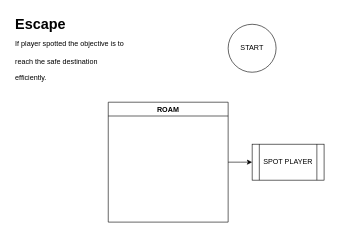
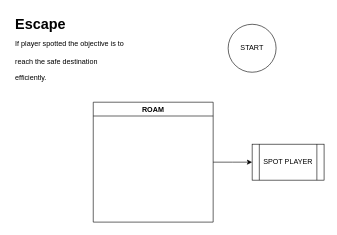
node "ROAM": moved (168, 162) -> (153, 162)
